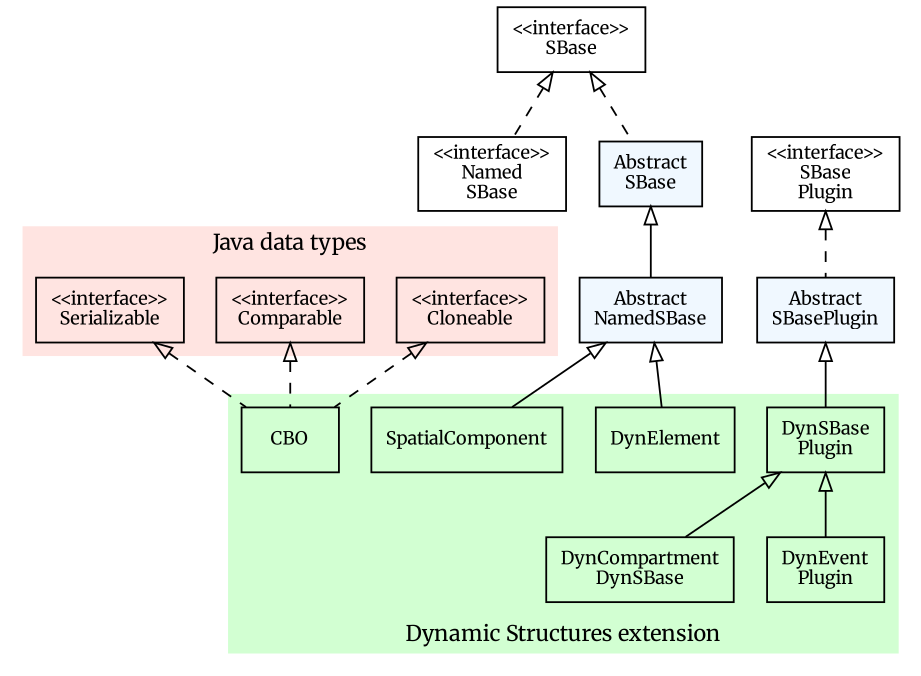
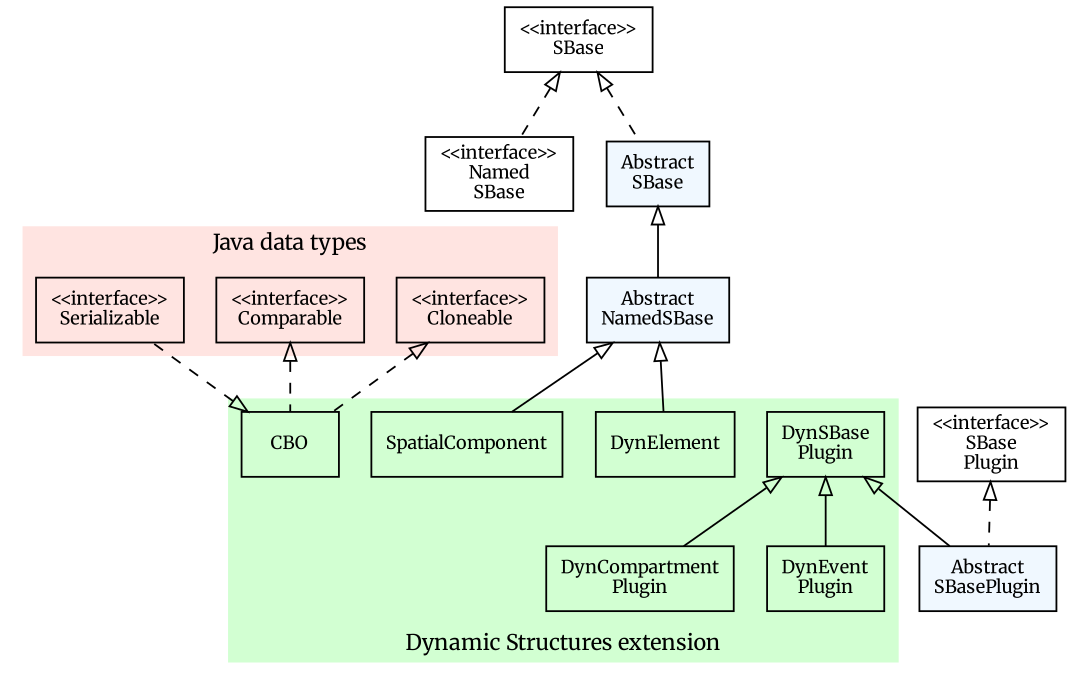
edge "CBO" -> "<<interface>> Serializable": reversed
edge "DynSBase Plugin" -> "Abstract SBasePlugin": reversed
node "DynCompartment DynSBase": label "DynCompartment DynSBase" -> "DynCompartment Plugin"
